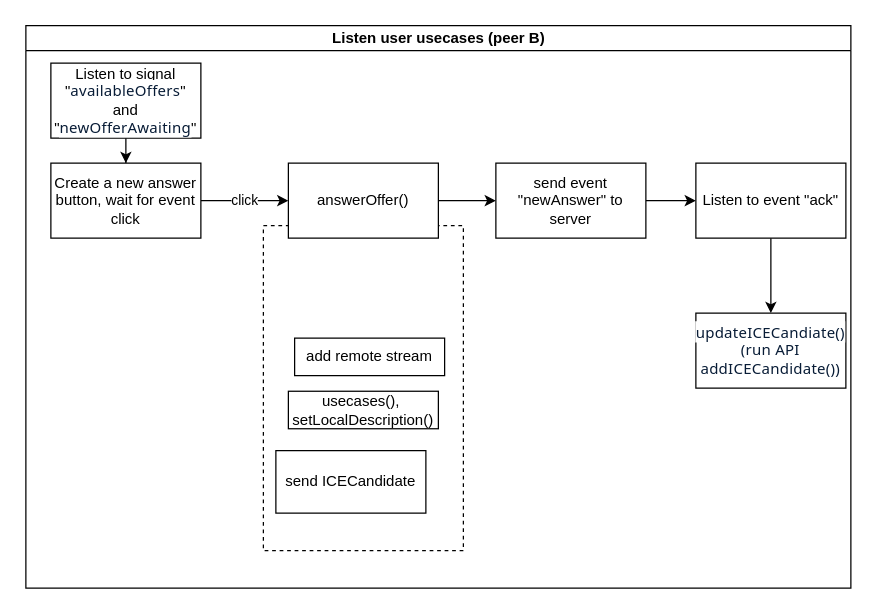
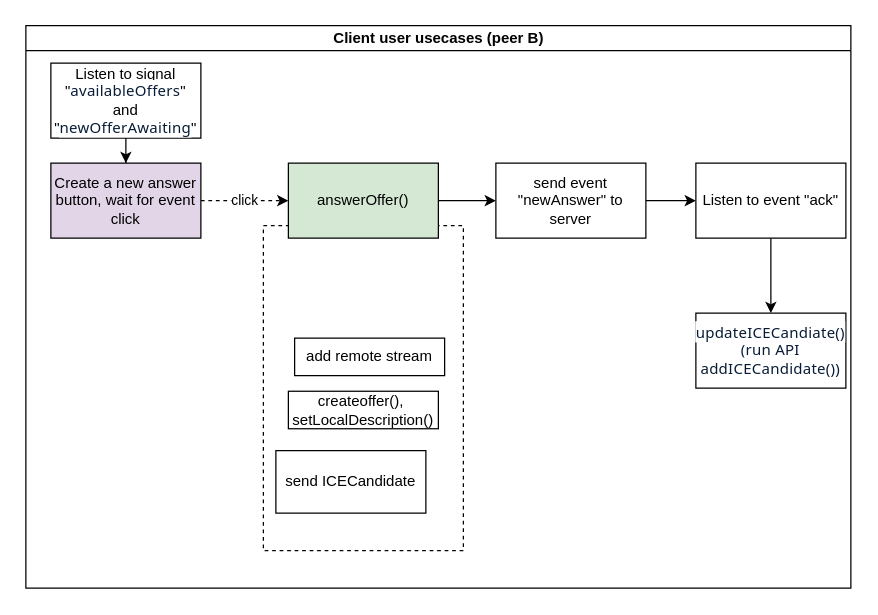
node "Listen user usecases (peer B)": label "Listen user usecases (peer B)" -> "Client user usecases (peer B)"
node "Create a new answer button, wait for event click": fillcolor #ffffff -> #e1d5e7
edge "Create a new answer button, wait for event click" -> "answerOffer()": style solid -> dashed
node "answerOffer()": fillcolor #ffffff -> #d5e8d4
node "usecases(), setLocalDescription()": label "usecases(), setLocalDescription()" -> "createoffer(), setLocalDescription()"
